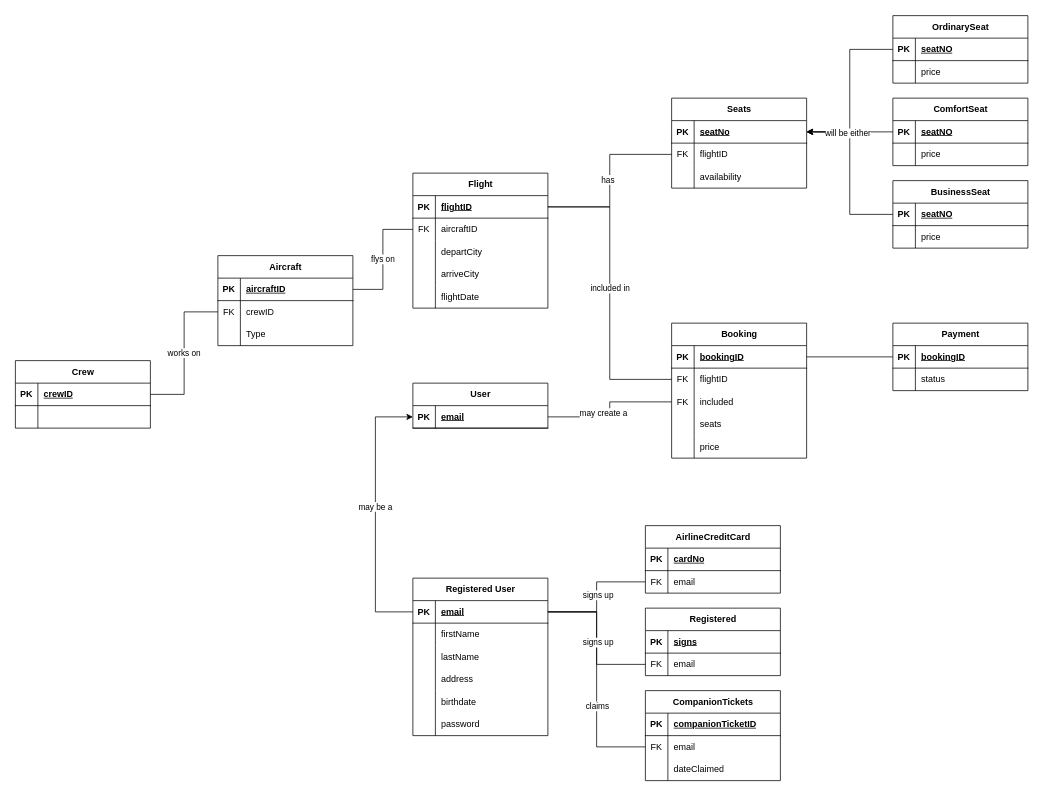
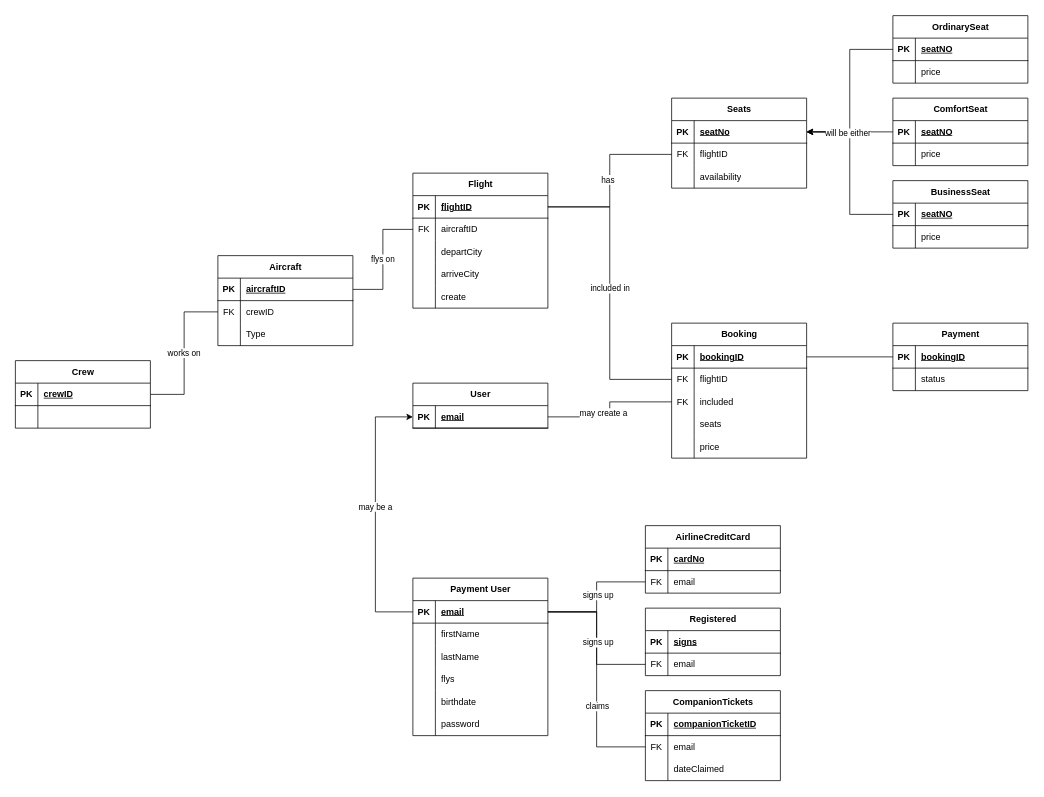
node "flightDate": label "flightDate" -> "create"
node "Registered User": label "Registered User" -> "Payment User"
node "address": label "address" -> "flys"
